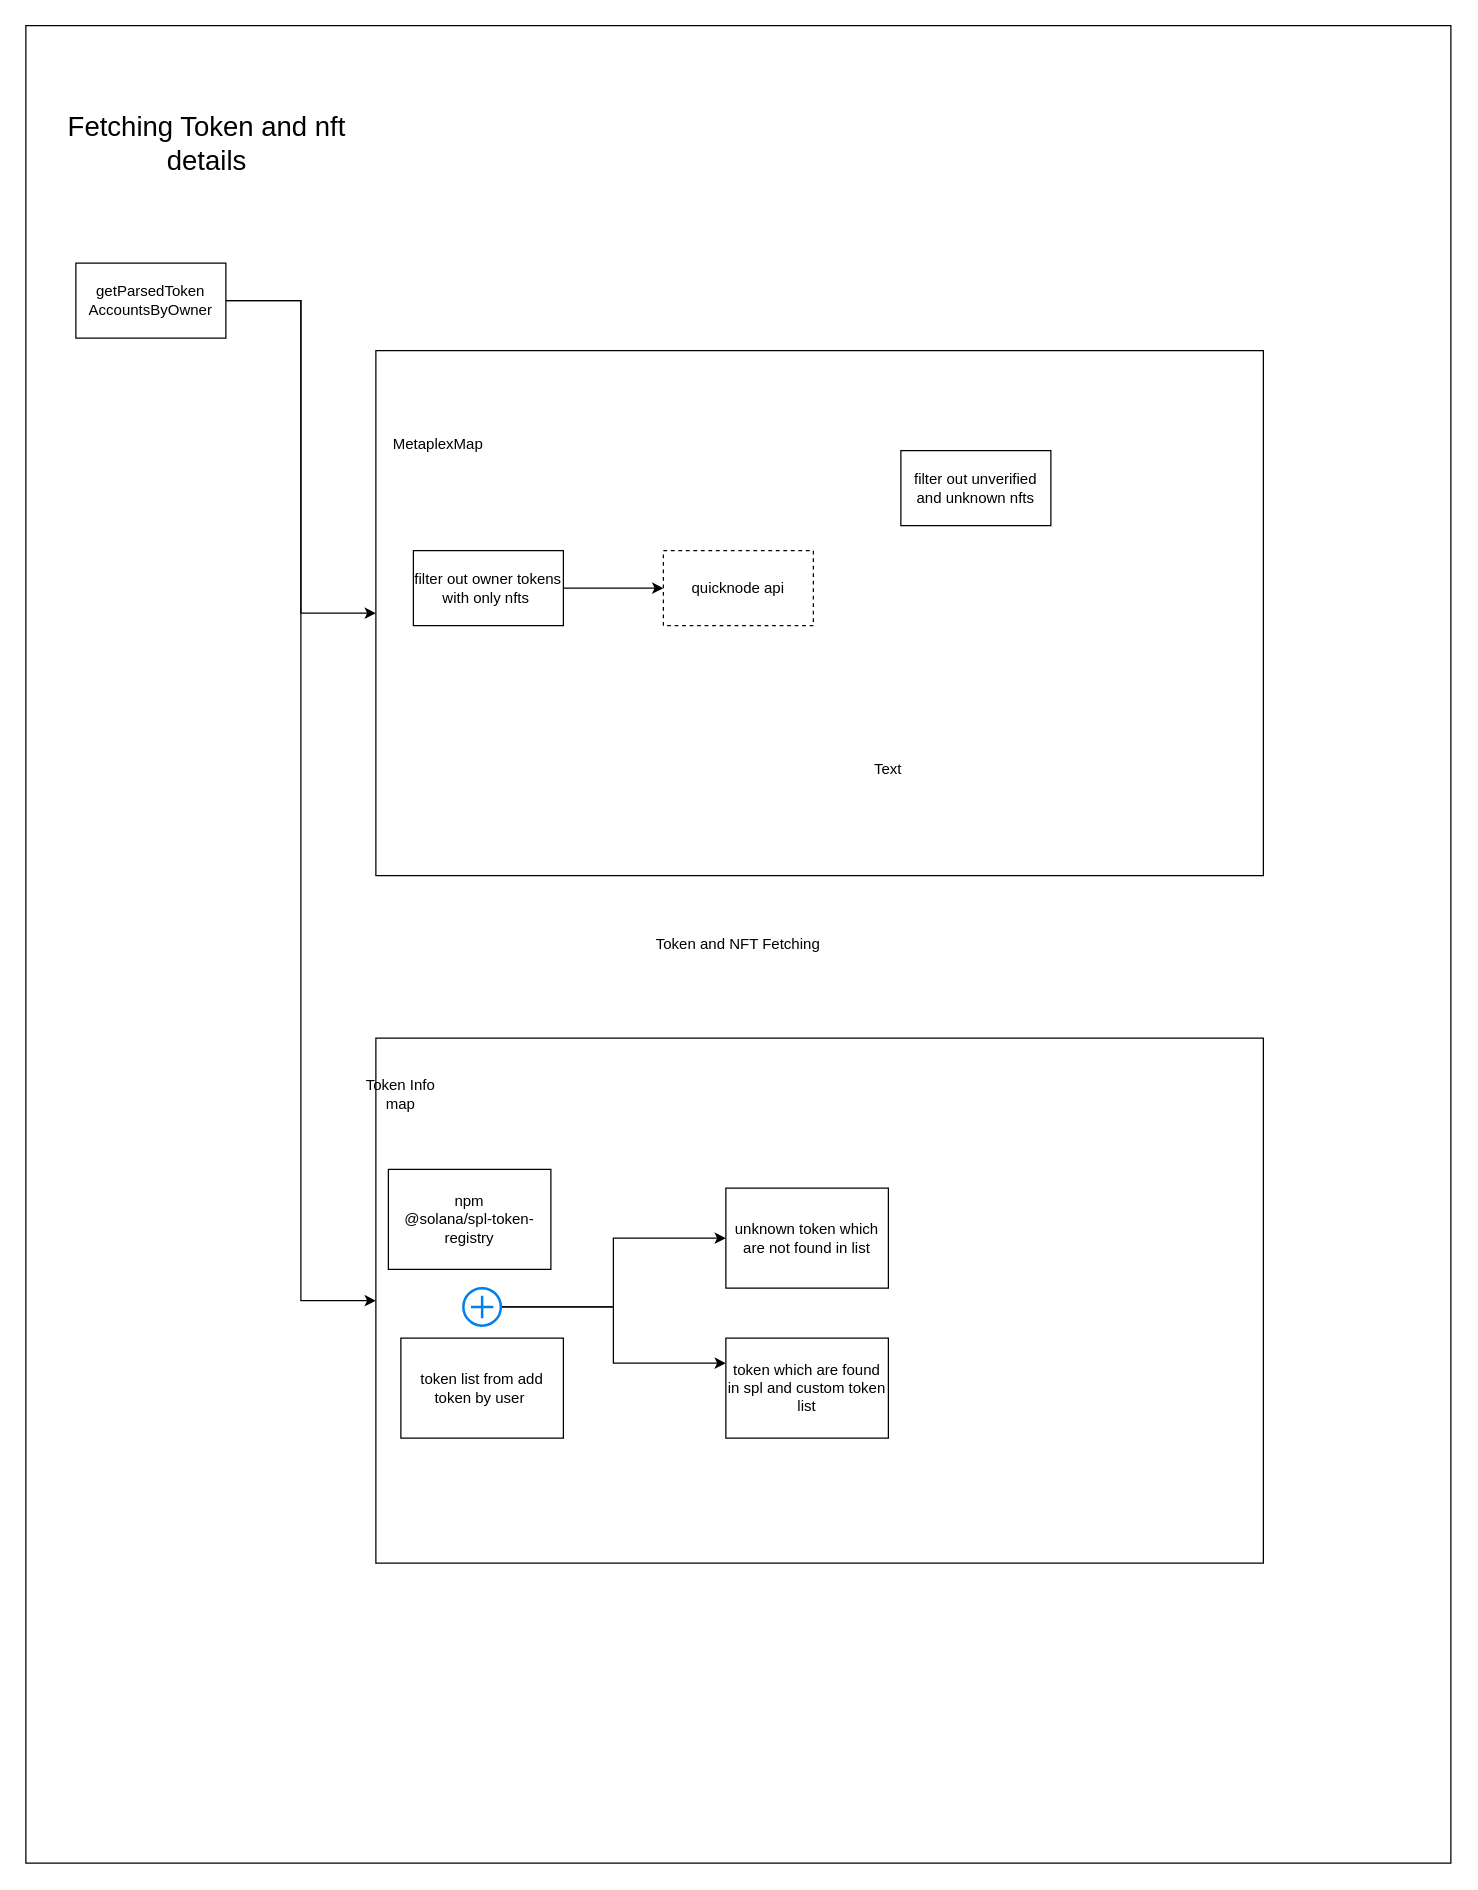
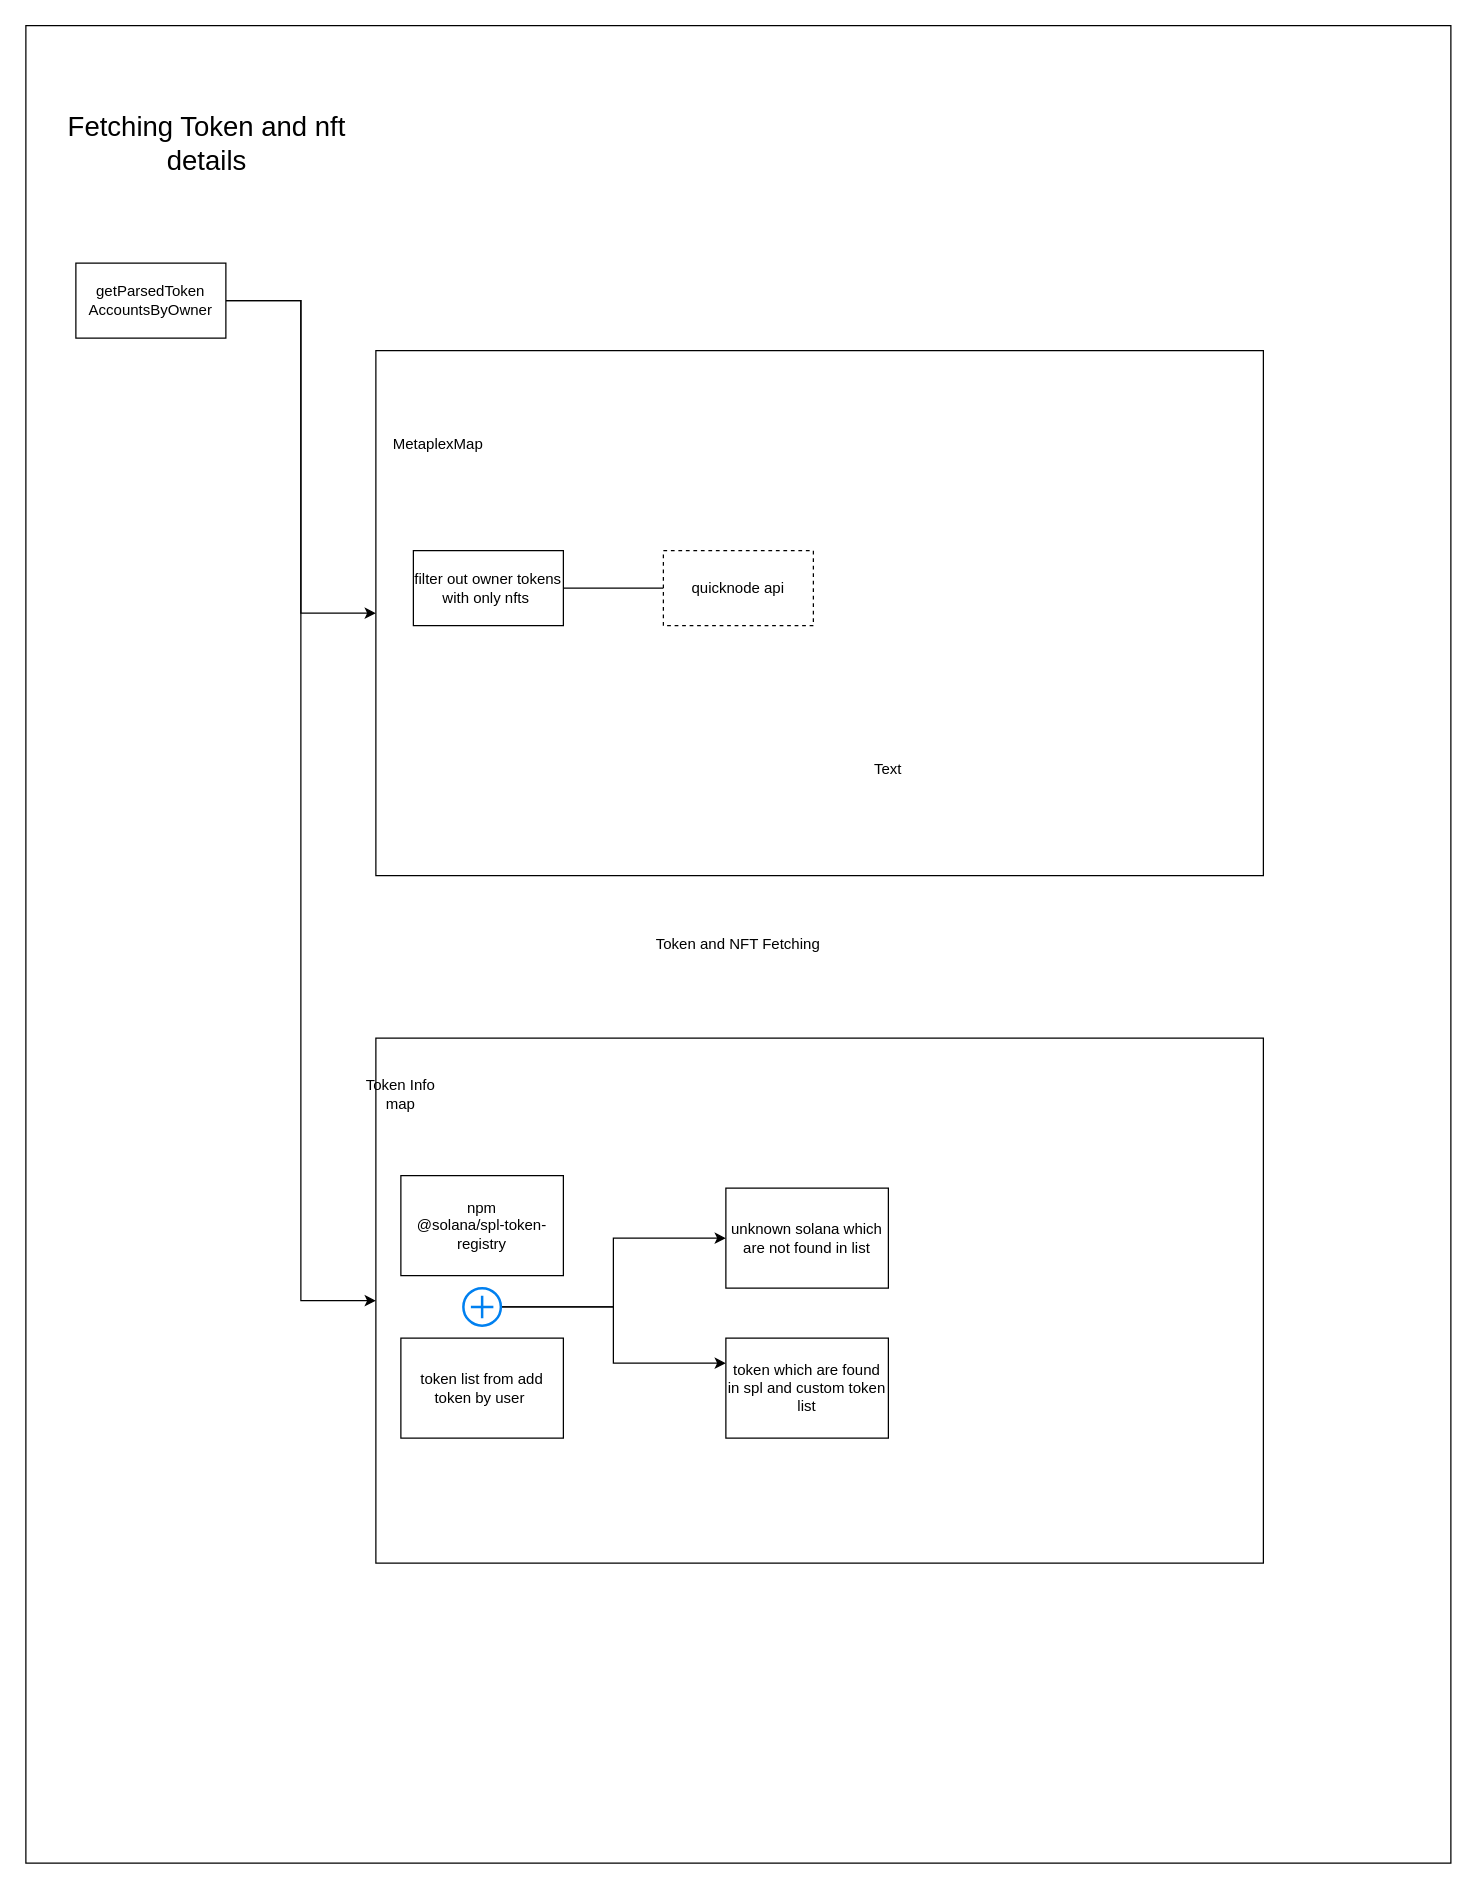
node "filter out unverified and unknown nfts": removed
edge "filter out owner tokens with only nfts" -> "quicknode api": arrowhead classic -> none
node "npm @solana/spl-token-registry": moved (469, 1219) -> (482, 1226)
node "unknown token which are not found in list": label "unknown token which are not found in list" -> "unknown solana which are not found in list"
